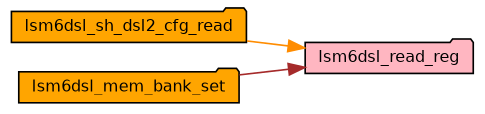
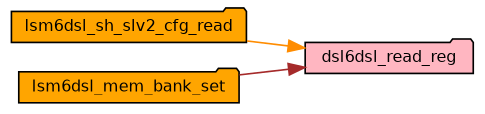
node "lsm6dsl_sh_dsl2_cfg_read": label "lsm6dsl_sh_dsl2_cfg_read" -> "lsm6dsl_sh_slv2_cfg_read"
node "lsm6dsl_read_reg": label "lsm6dsl_read_reg" -> "dsl6dsl_read_reg"
